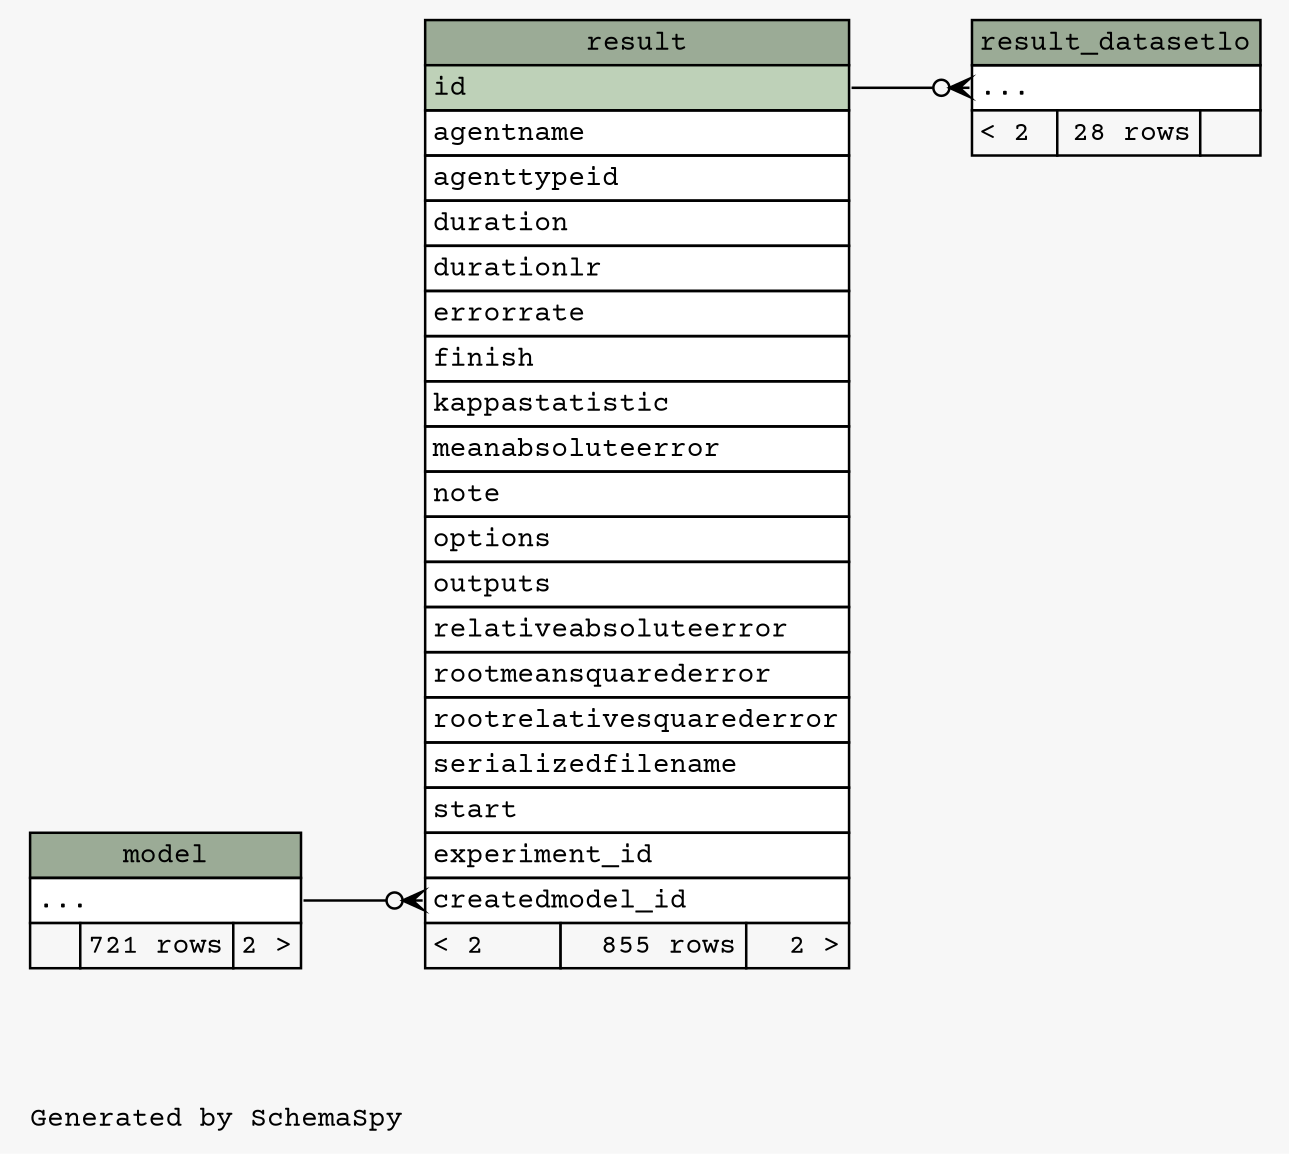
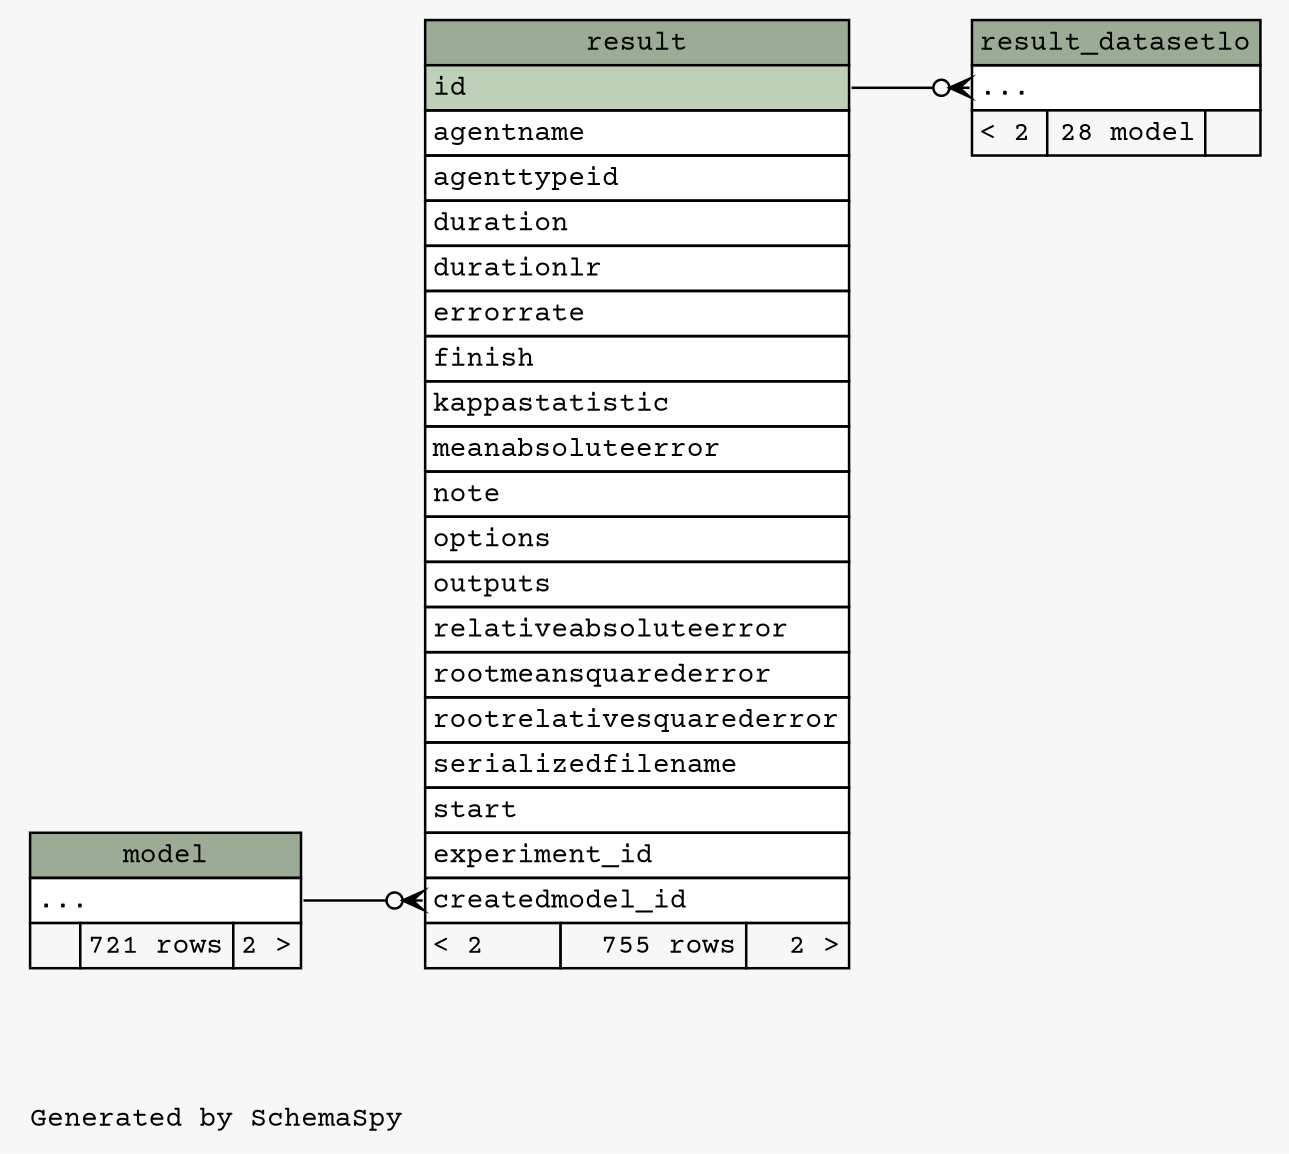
node "result_datasetlo": text "28 rows" -> "28 model"
node "result": text "855 rows" -> "755 rows"
